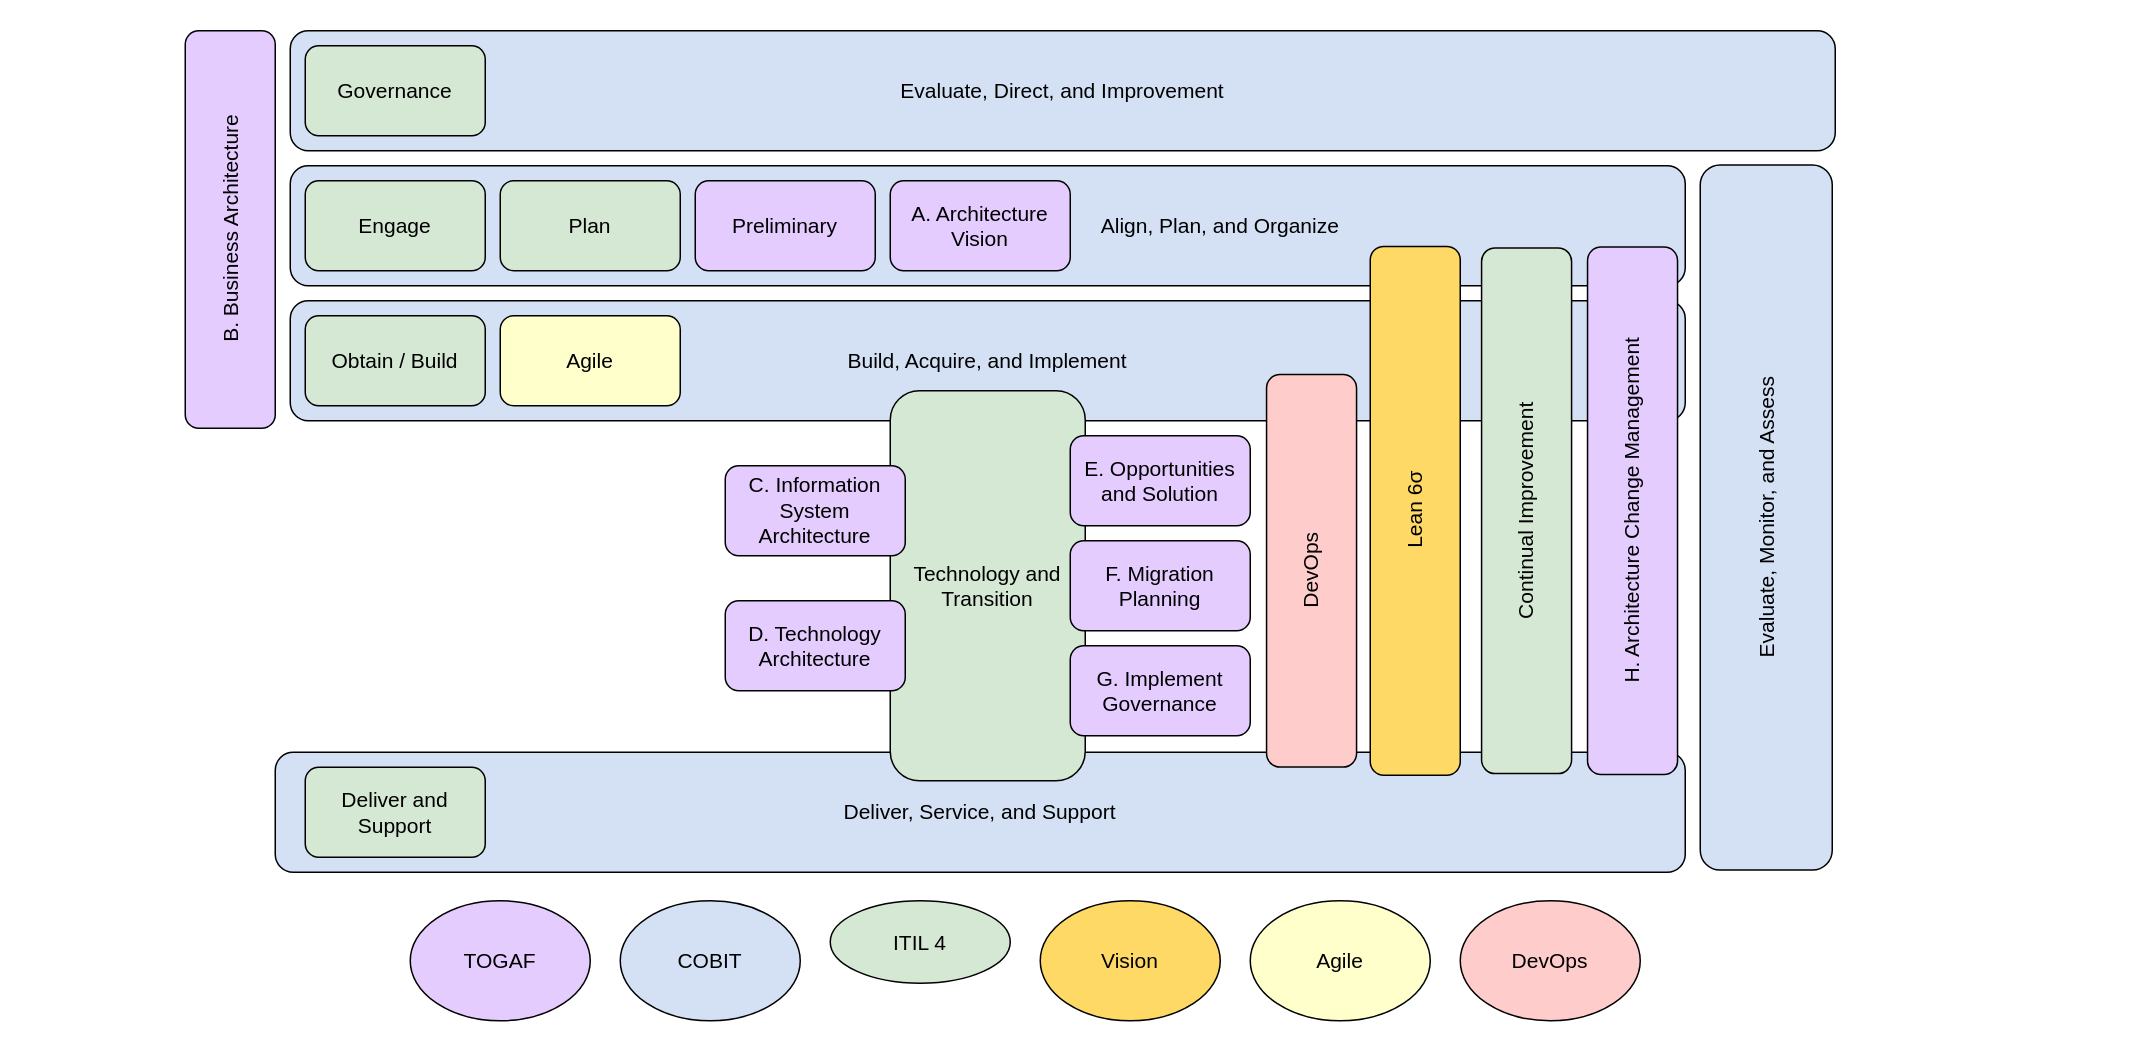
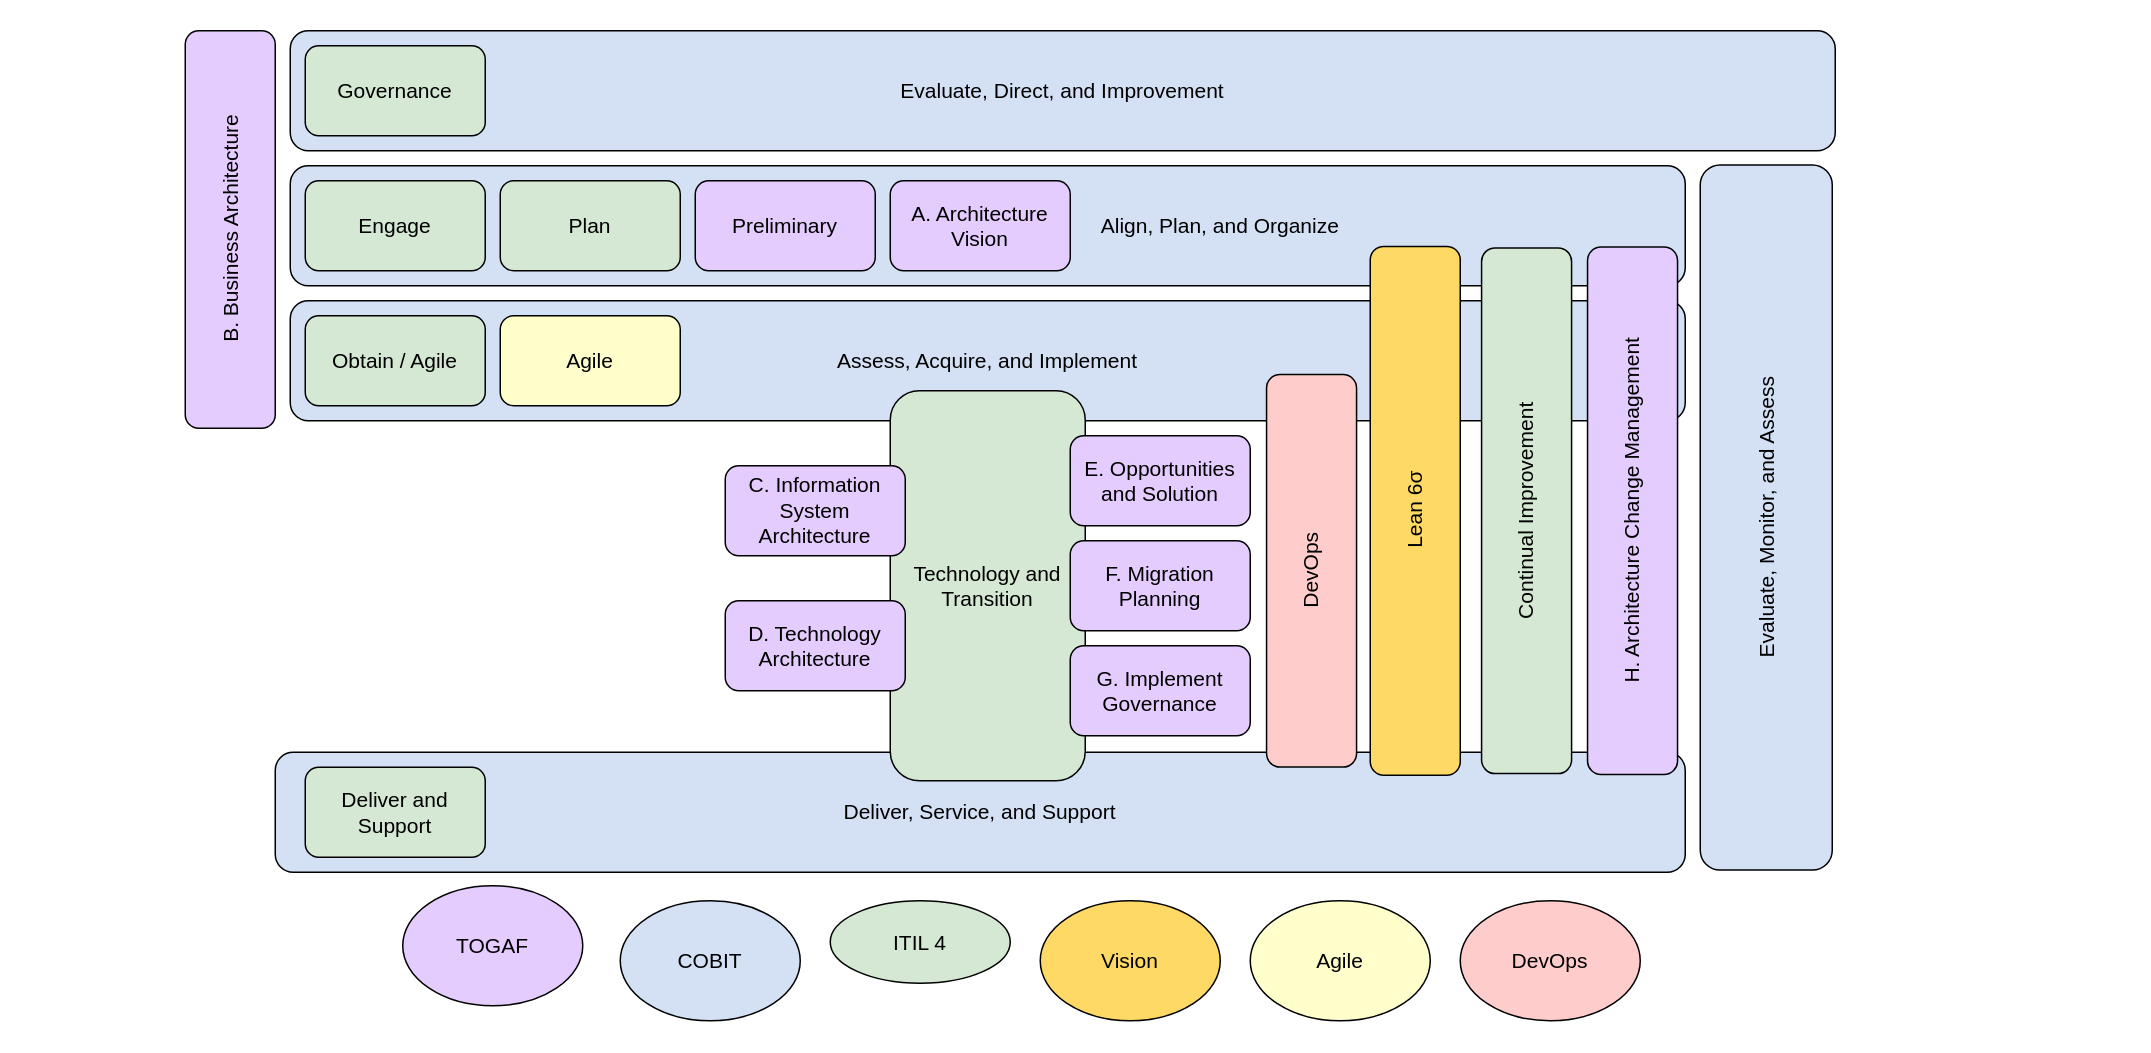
node "Obtain / Build": label "Obtain / Build" -> "Obtain / Agile"
node "Build, Acquire, and Implement": label "Build, Acquire, and Implement" -> "Assess, Acquire, and Implement"
node "TOGAF": moved (500, 961) -> (493, 946)
